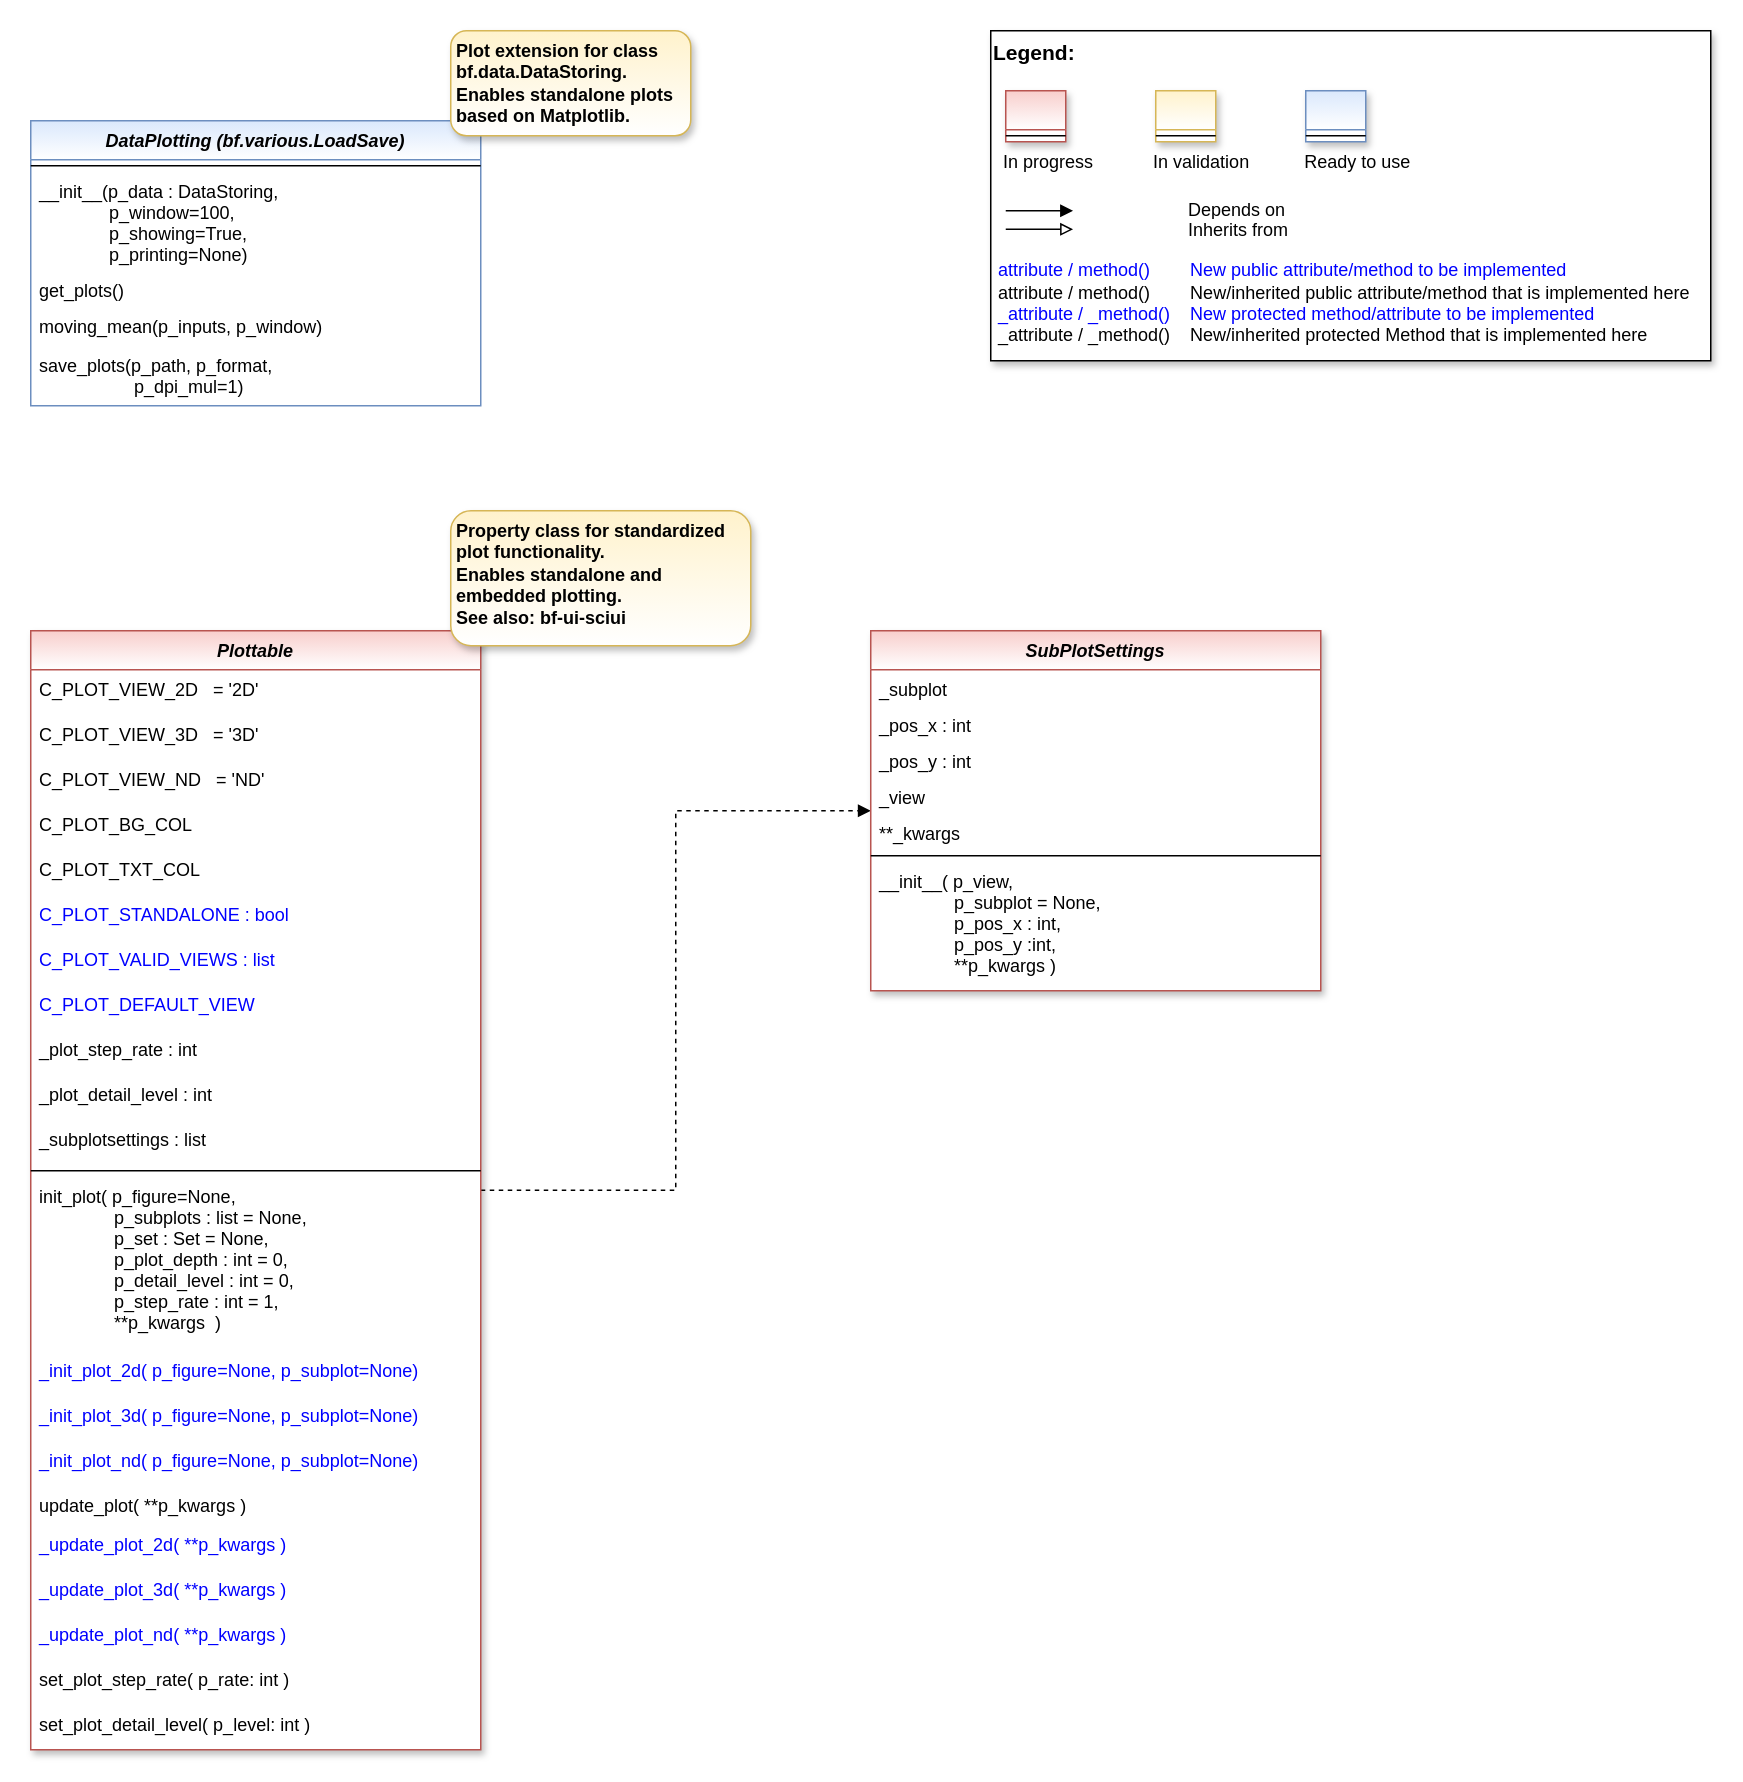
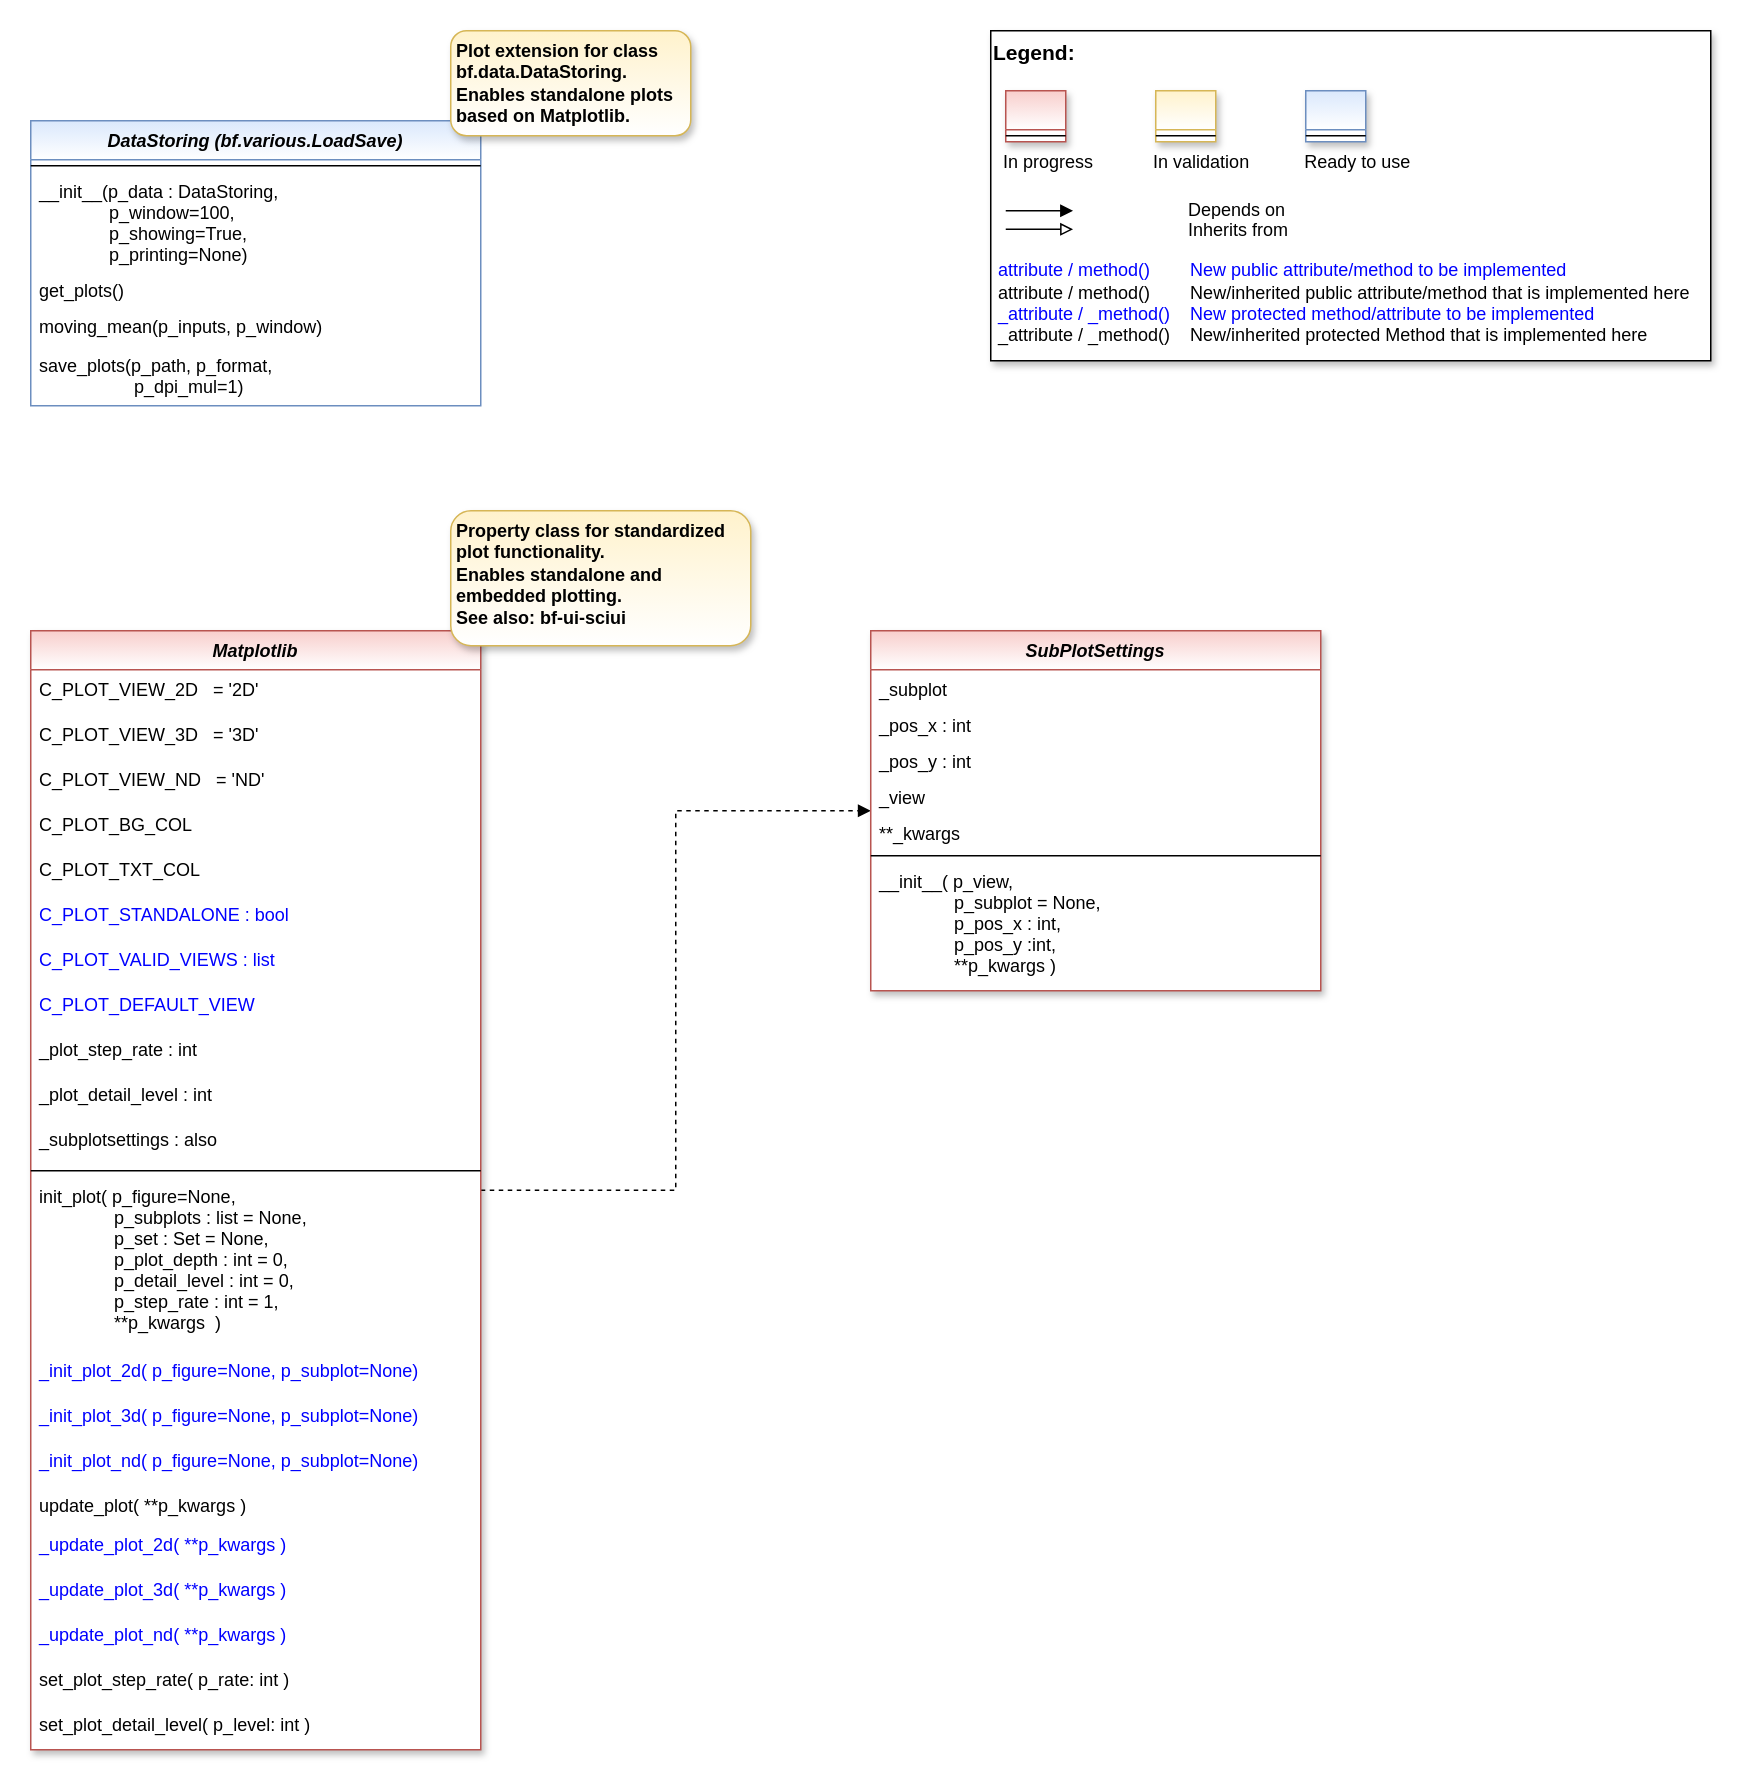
node "DataPlotting (bf.various.LoadSave)": label "DataPlotting (bf.various.LoadSave)" -> "DataStoring (bf.various.LoadSave)"
node "Plottable": label "Plottable" -> "Matplotlib"
node "_subplotsettings : list": label "_subplotsettings : list" -> "_subplotsettings : also"
